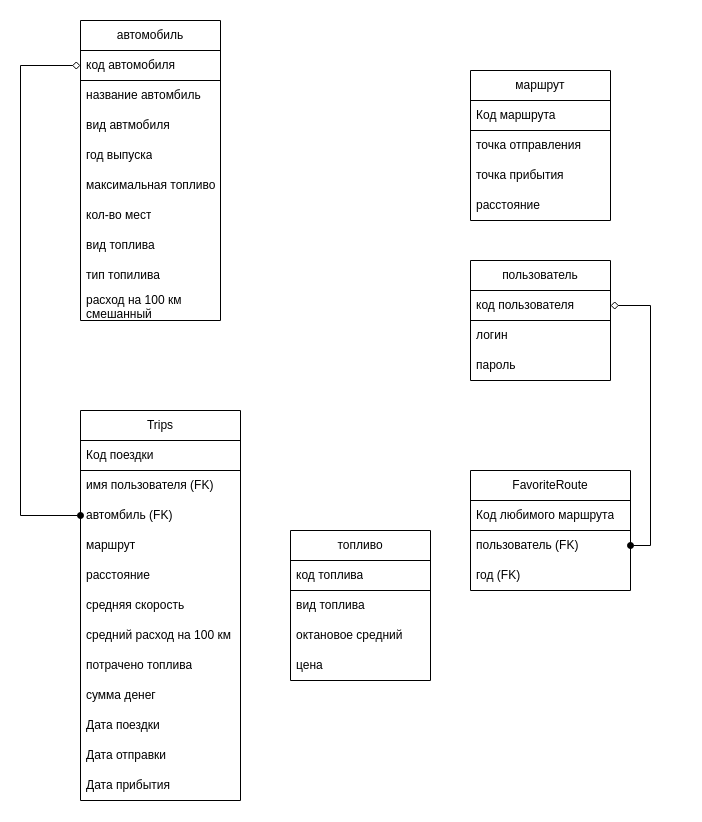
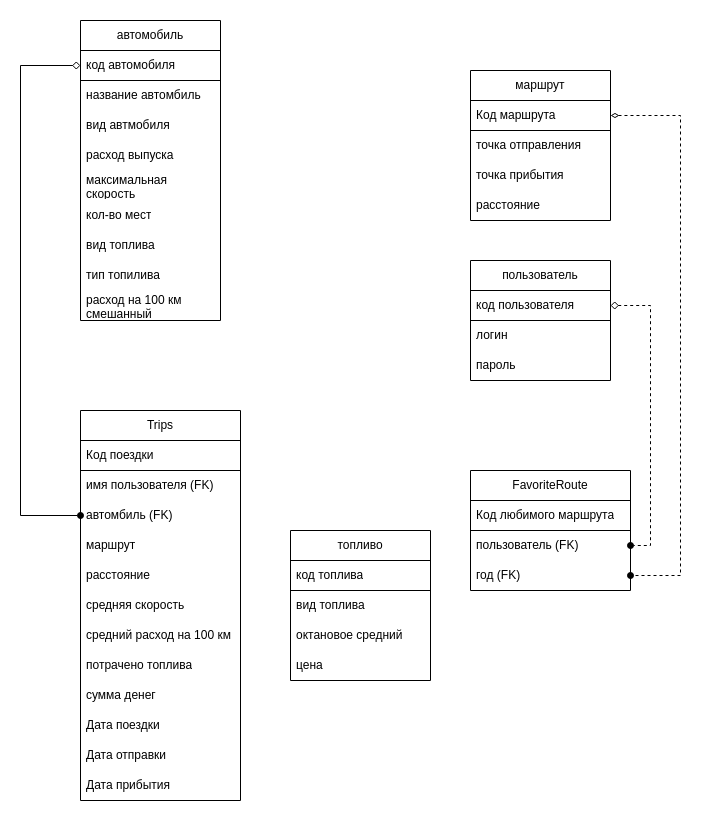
node "год выпуска": label "год выпуска" -> "расход выпуска"
node "максимальная топливо": label "максимальная топливо" -> "максимальная скорость"
edge "Код маршрута" -- "год (FK)": added
edge "код пользователя" -- "пользователь (FK)": style solid -> dashed
